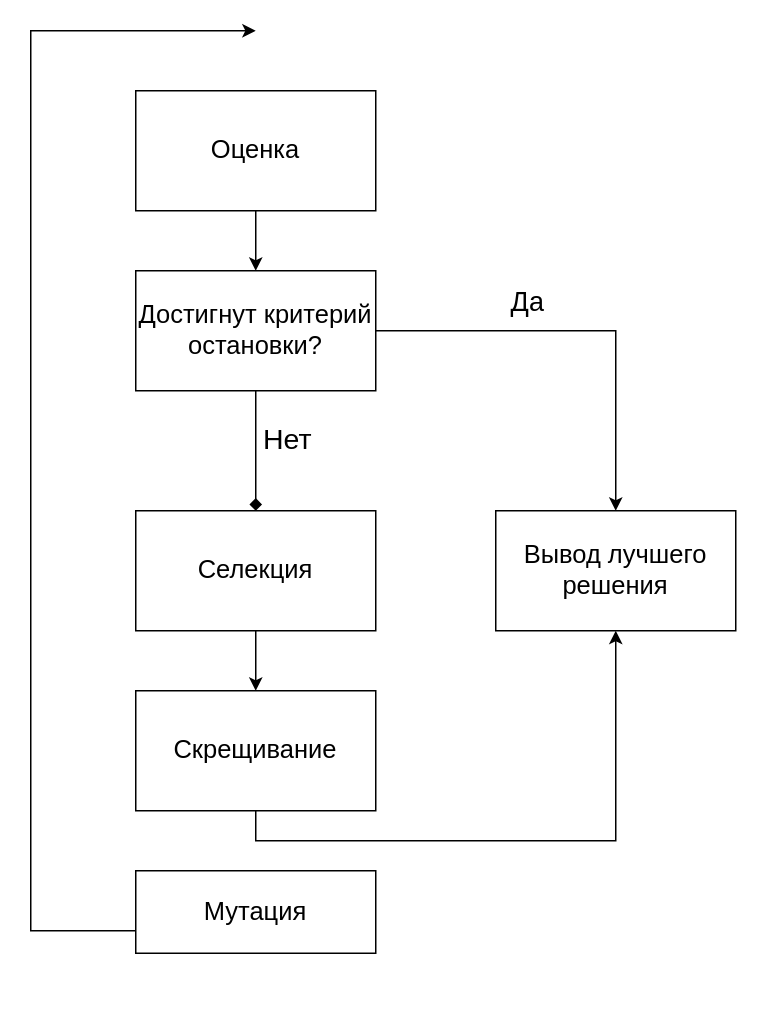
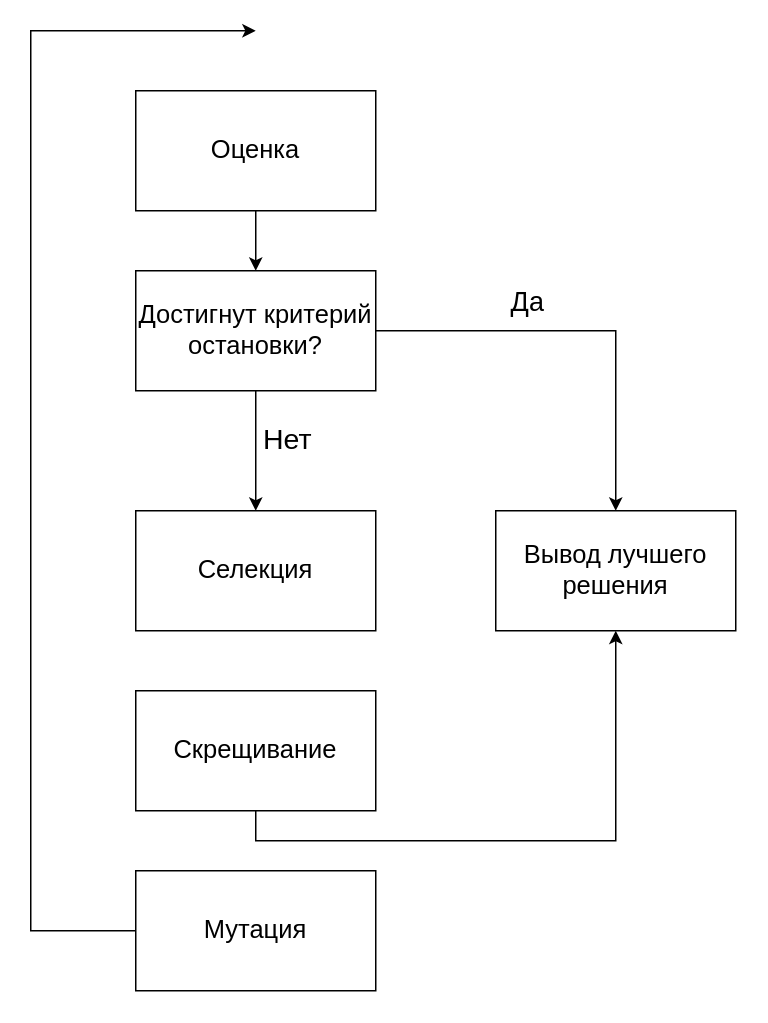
edge "Достигнут критерий остановки?" -> "Селекция": arrowhead diamond -> classic
edge "Селекция" -> "Скрещивание": removed
node "Мутация": size 240x83 -> 240x120
